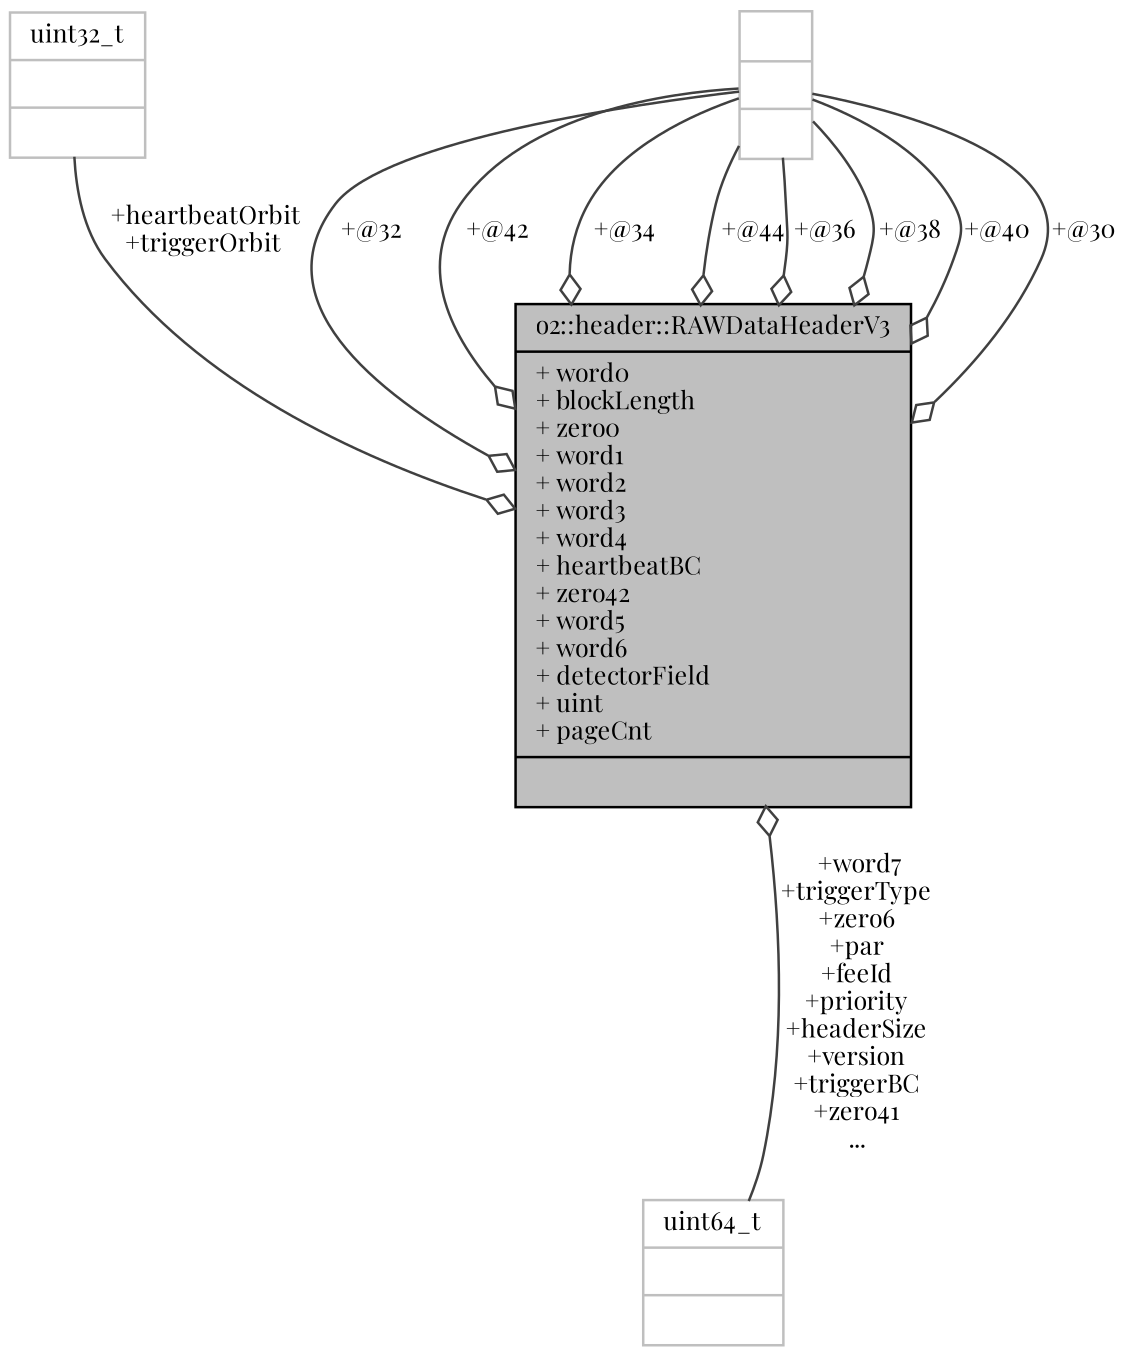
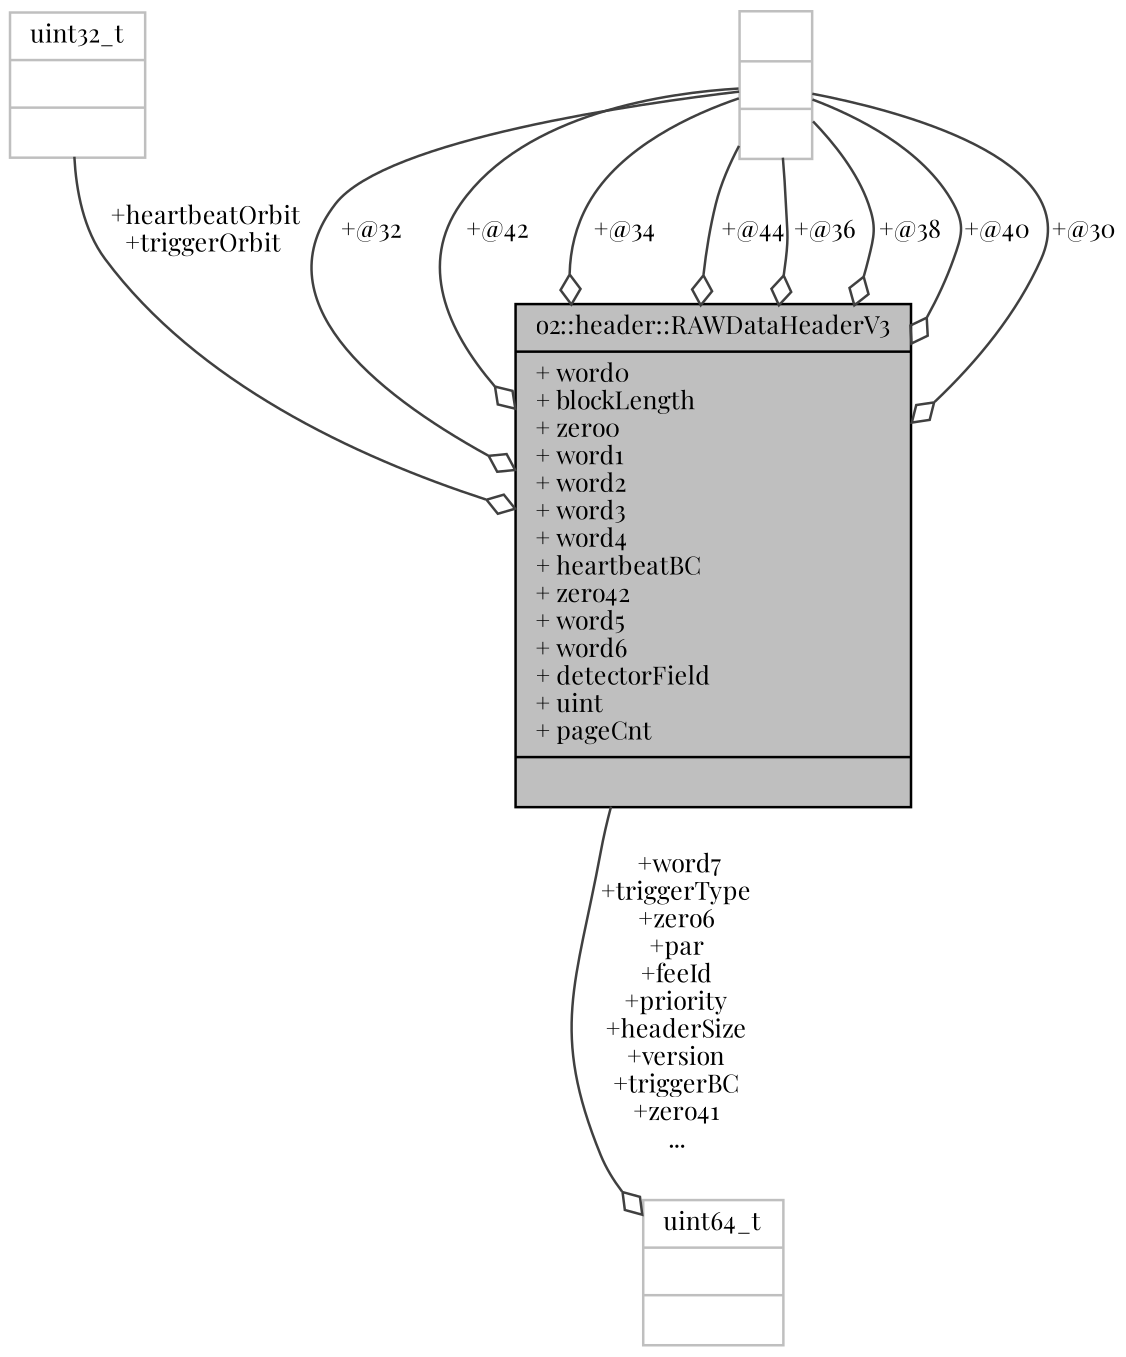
edge "uint64_t" -> "o2::header::RAWDataHeaderV3": reversed
